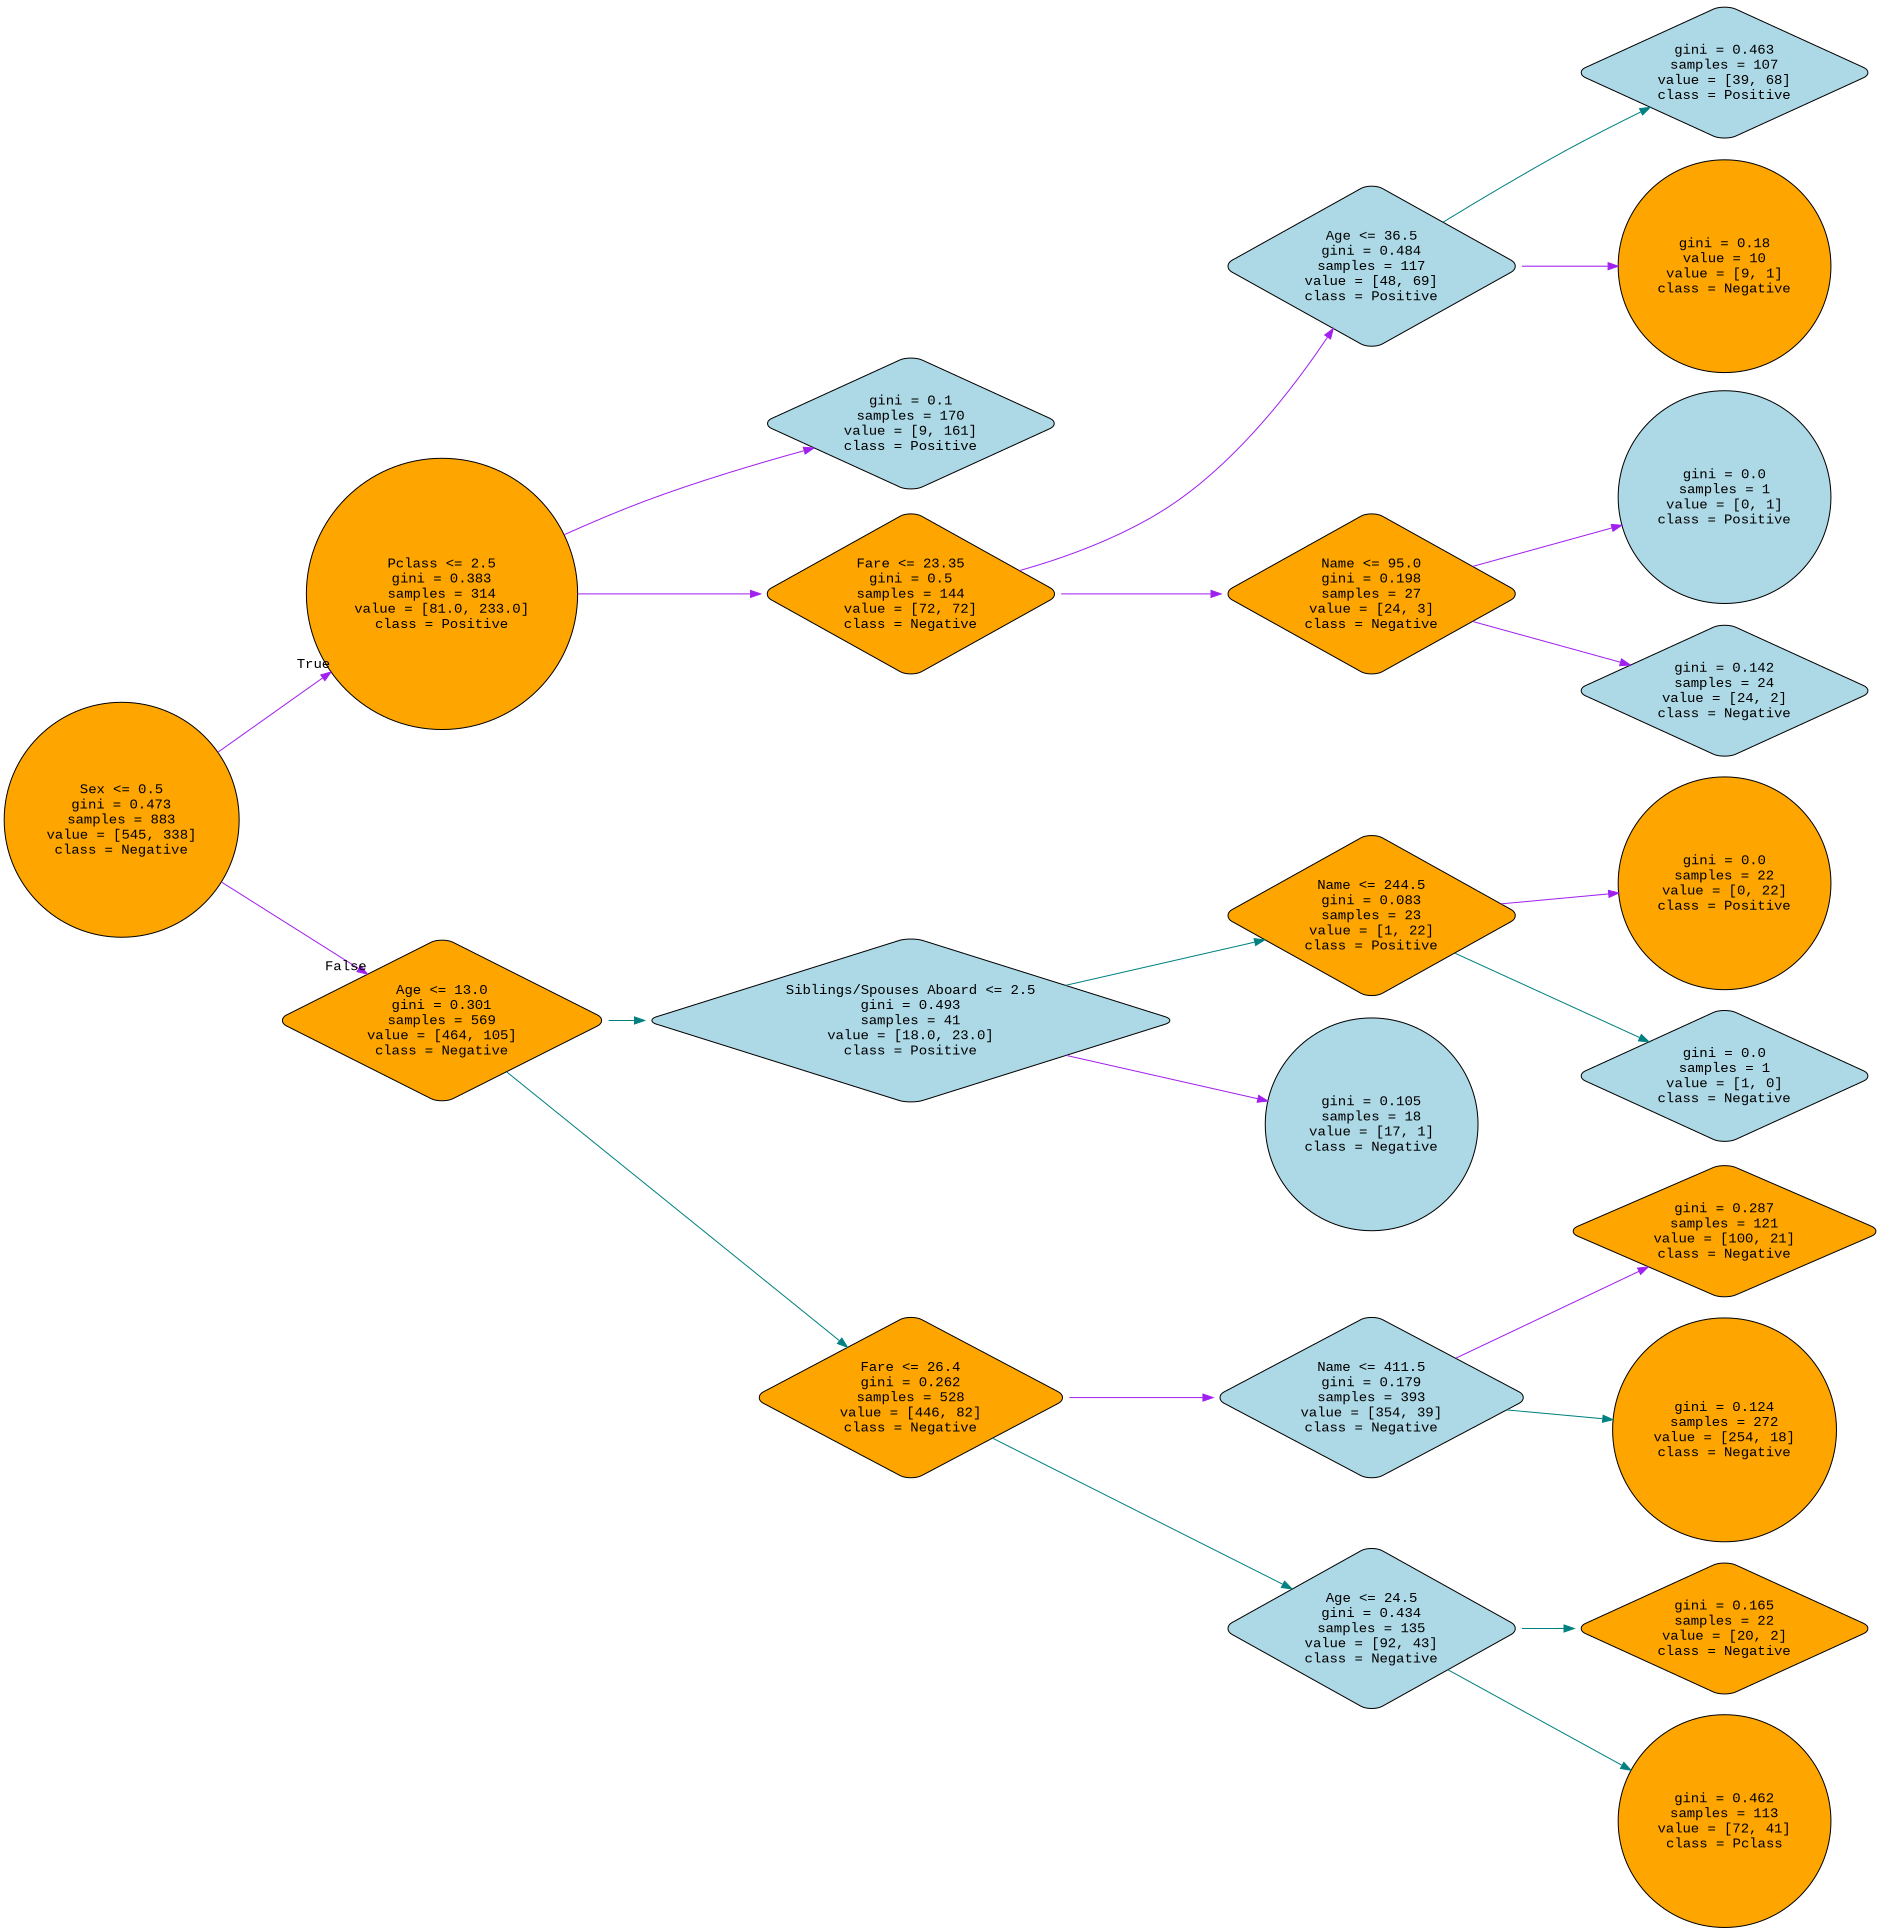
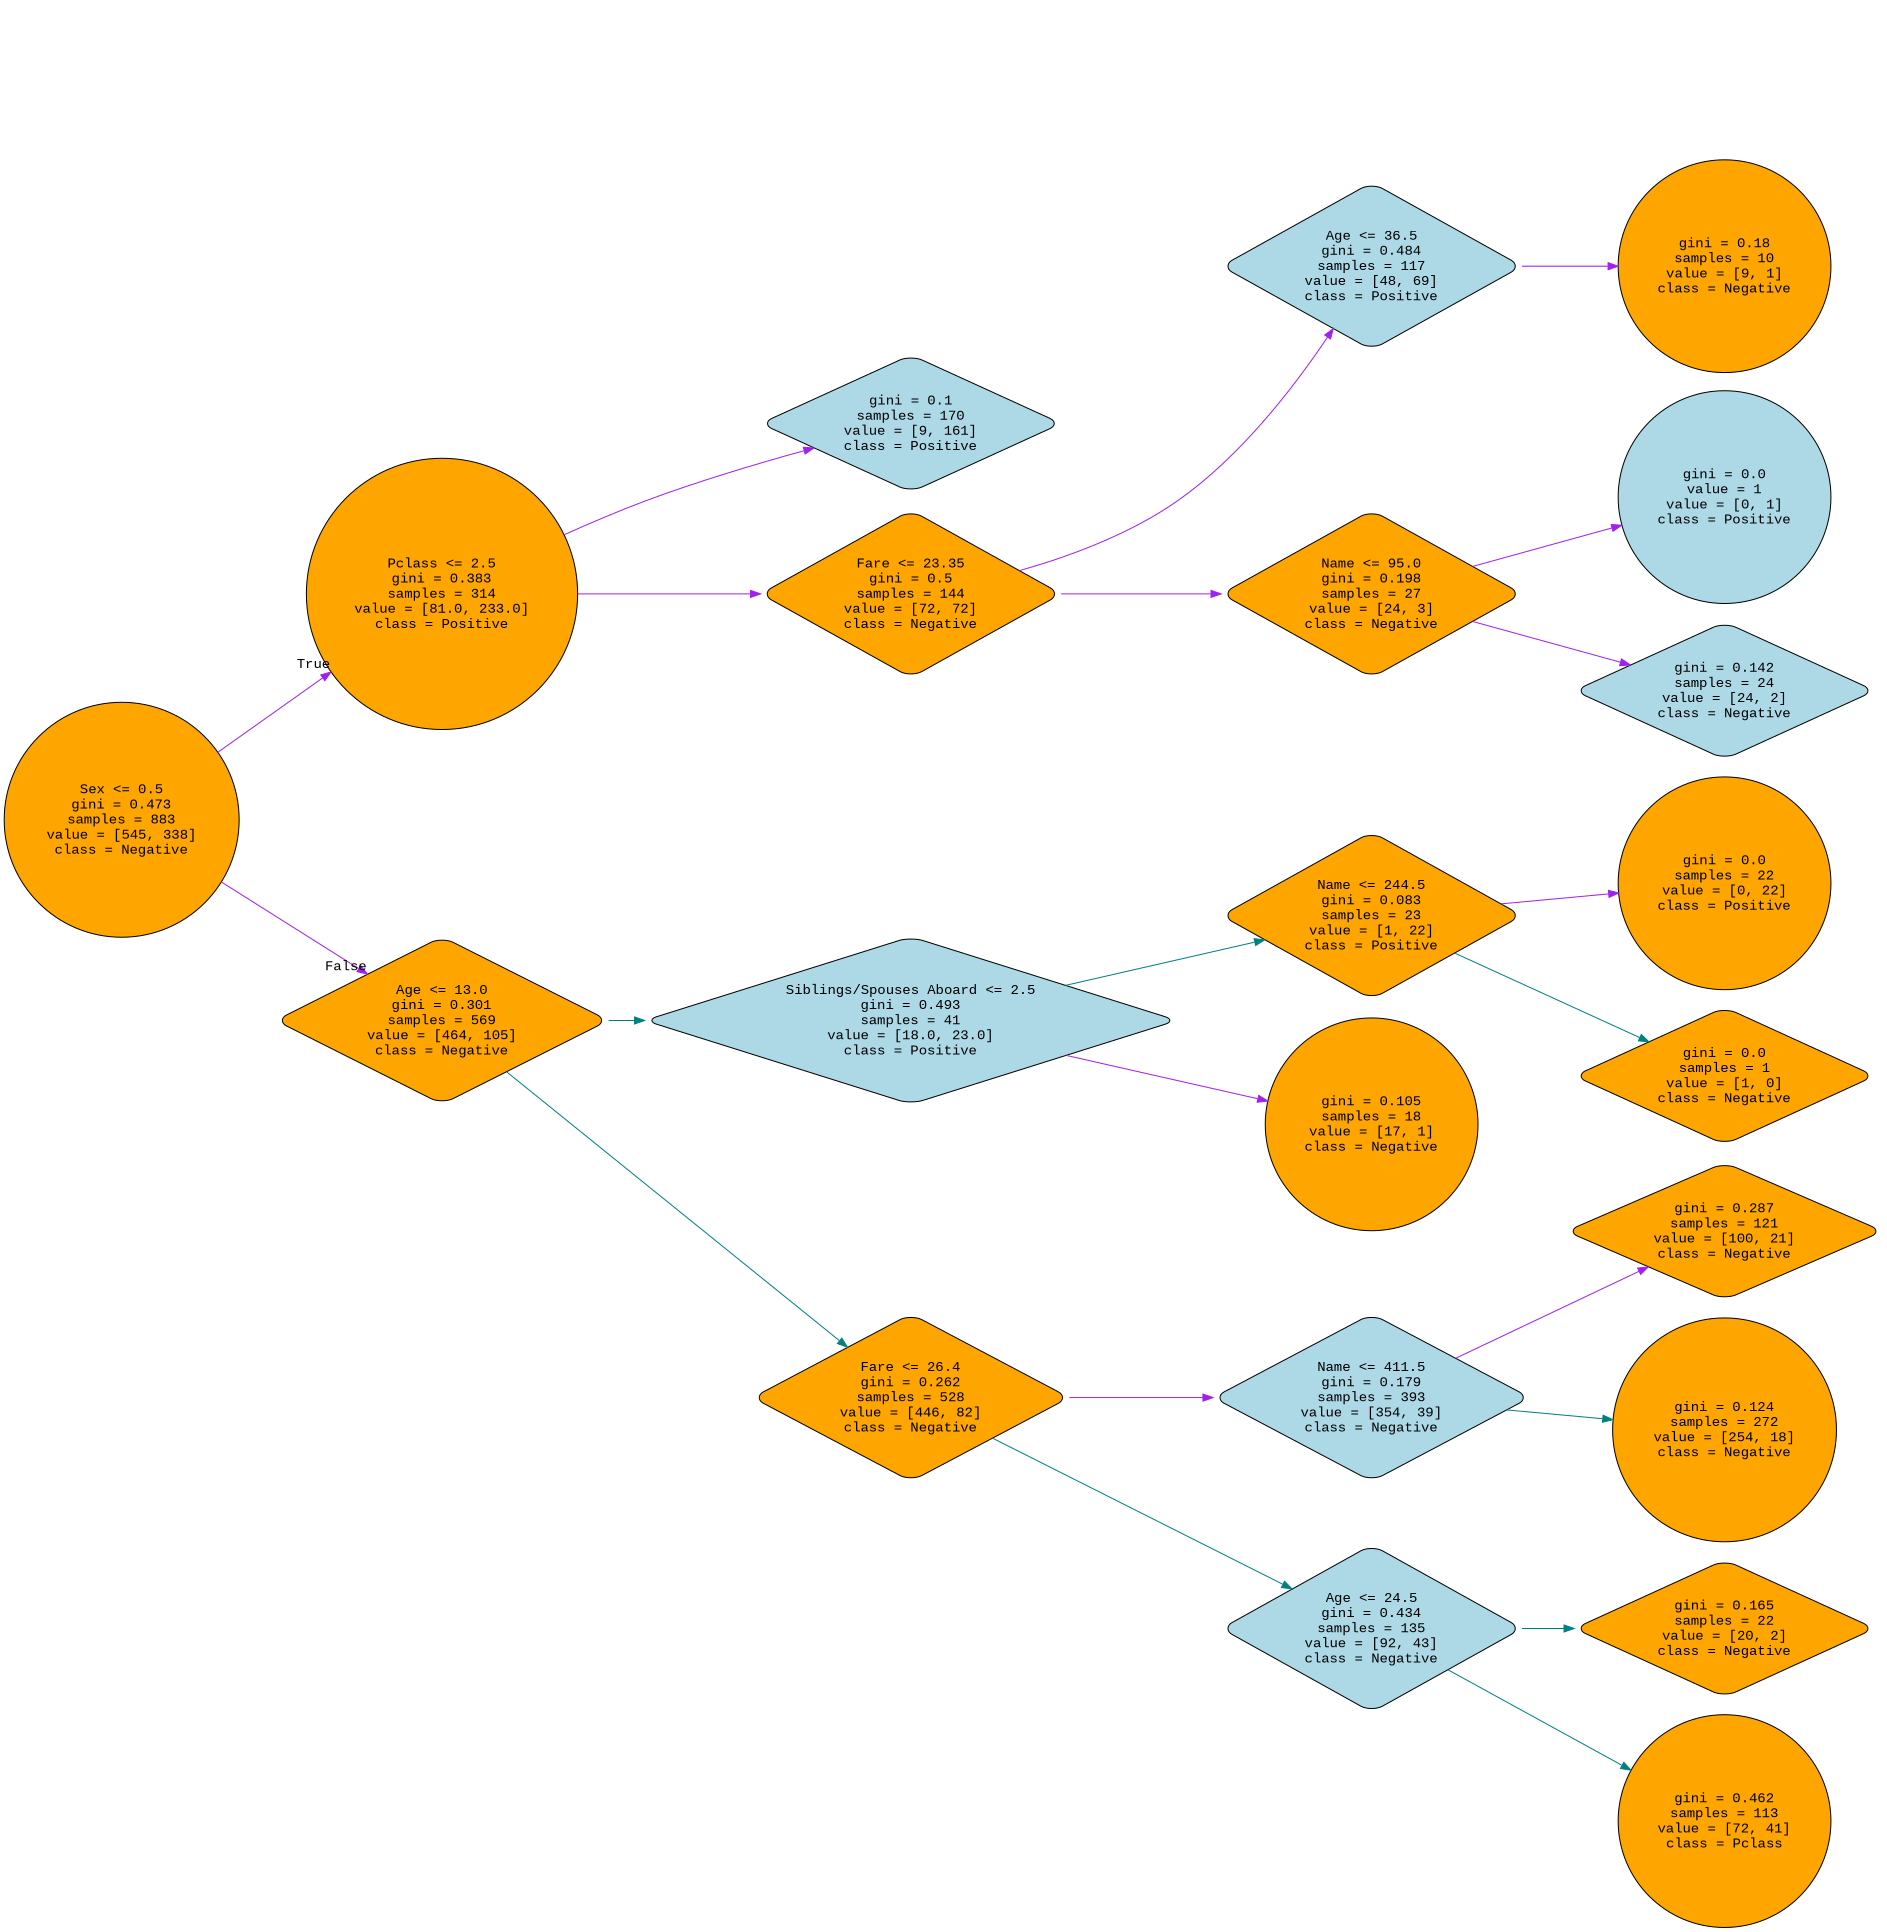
node "gini = 0.463 samples = 107 value = [39, 68] class = Positive": removed
node "gini = 0.18 value = 10 value = [9, 1] class = Negative": label "gini = 0.18 value = 10 value = [9, 1] class = Negative" -> "gini = 0.18 samples = 10 value = [9, 1] class = Negative"
node "gini = 0.0 samples = 1 value = [0, 1] class = Positive": label "gini = 0.0 samples = 1 value = [0, 1] class = Positive" -> "gini = 0.0 value = 1 value = [0, 1] class = Positive"
node "gini = 0.0 samples = 1 value = [1, 0] class = Negative": fillcolor lightblue -> orange
node "gini = 0.105 samples = 18 value = [17, 1] class = Negative": fillcolor lightblue -> orange
